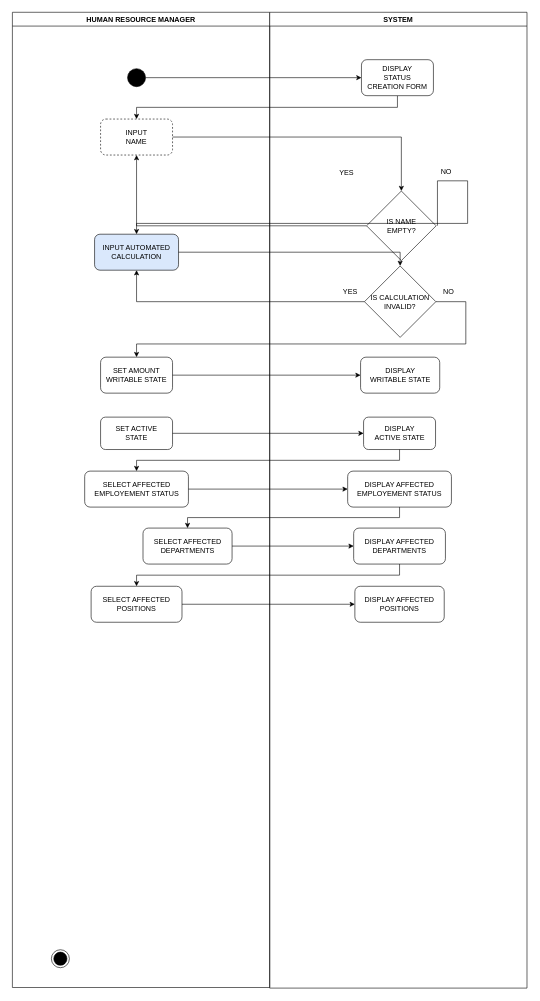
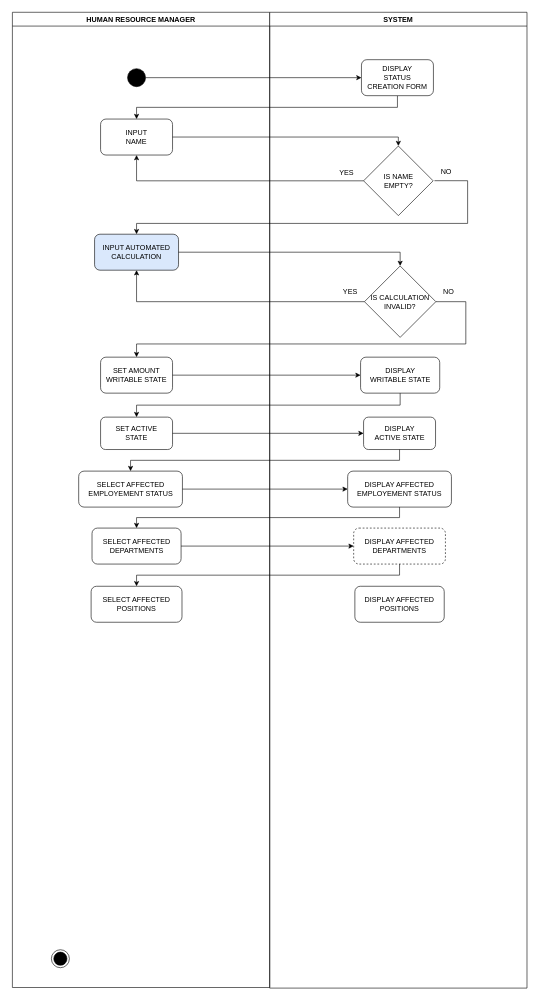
node "INPUT NAME": style dashed -> solid
node "IS NAME EMPTY?": moved (401, 226) -> (398, 181)
edge "DISPLAY WRITABLE STATE" -> "SET ACTIVE STATE": added
node "SELECT AFFECTED EMPLOYEMENT STATUS": moved (137, 489) -> (131, 489)
node "SELECT AFFECTED DEPARTMENTS": moved (188, 546) -> (137, 546)
node "DISPLAY AFFECTED DEPARTMENTS": style solid -> dashed
edge "SELECT AFFECTED POSITIONS" -> "DISPLAY AFFECTED POSITIONS": removed
